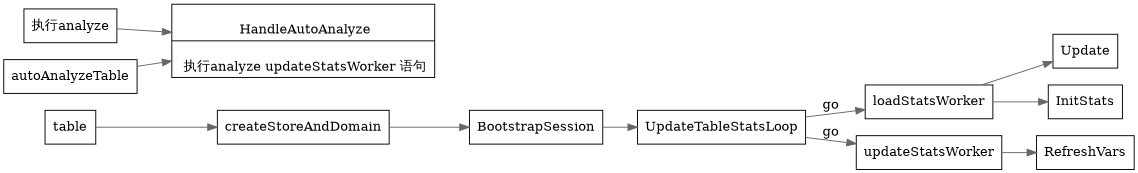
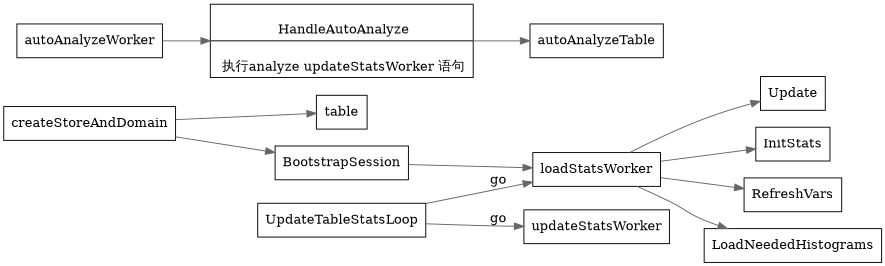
node "执行analyze": label "执行analyze" -> "autoAnalyzeWorker"
edge "autoAnalyzeTable" -> "HandleAutoAnalyze": reversed
edge "table" -> "createStoreAndDomain": reversed
edge "BootstrapSession" -> "UpdateTableStatsLoop": now "BootstrapSession" -> "loadStatsWorker"
edge "updateStatsWorker" -> "RefreshVars": now "loadStatsWorker" -> "RefreshVars"
node "LoadNeededHistograms": added
